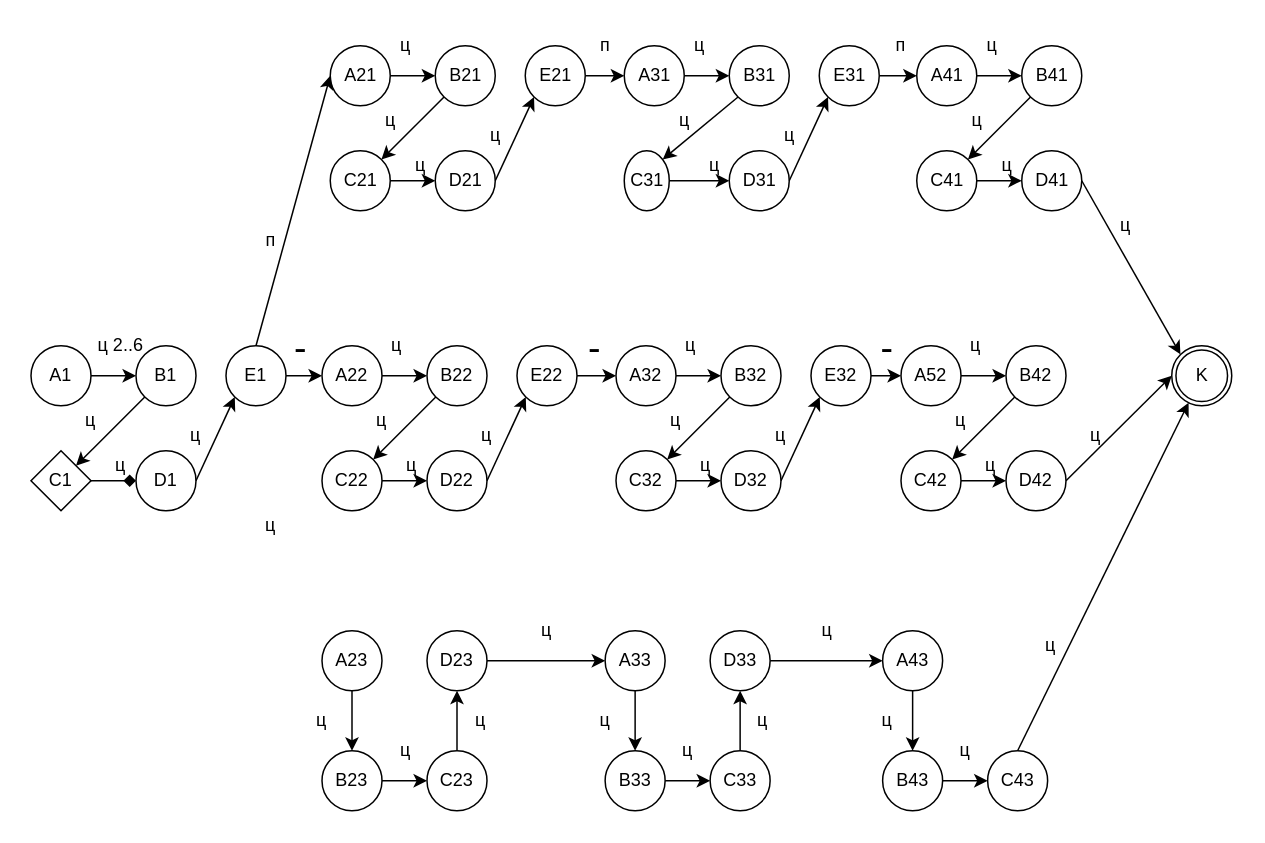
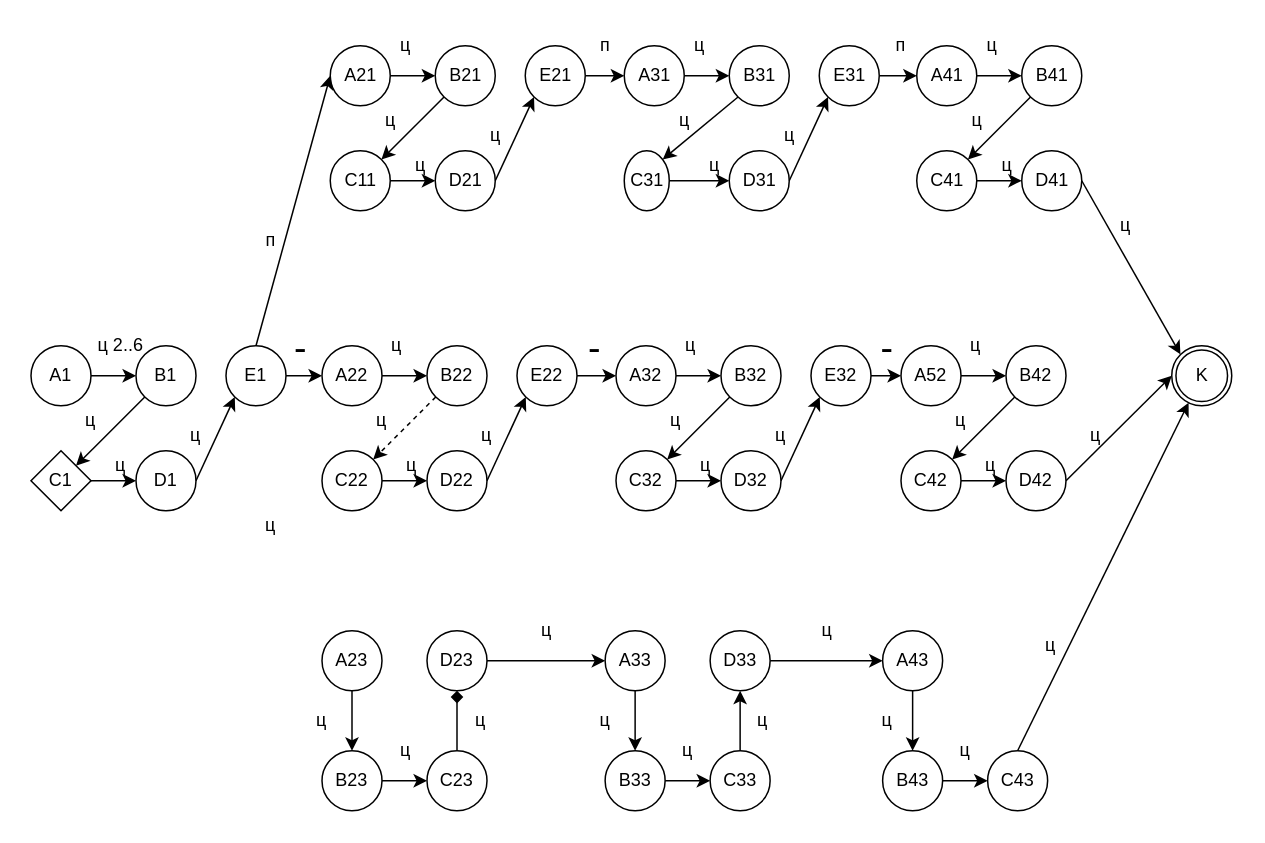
node "C21": label "C21" -> "C11"
edge "B22" -> "C22": style solid -> dashed
edge "C1" -> "D1": arrowhead diamond -> classic
edge "C23" -> "D23": arrowhead classic -> diamond
